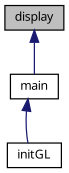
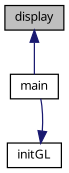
edge "initGL" -> "main": reversed
